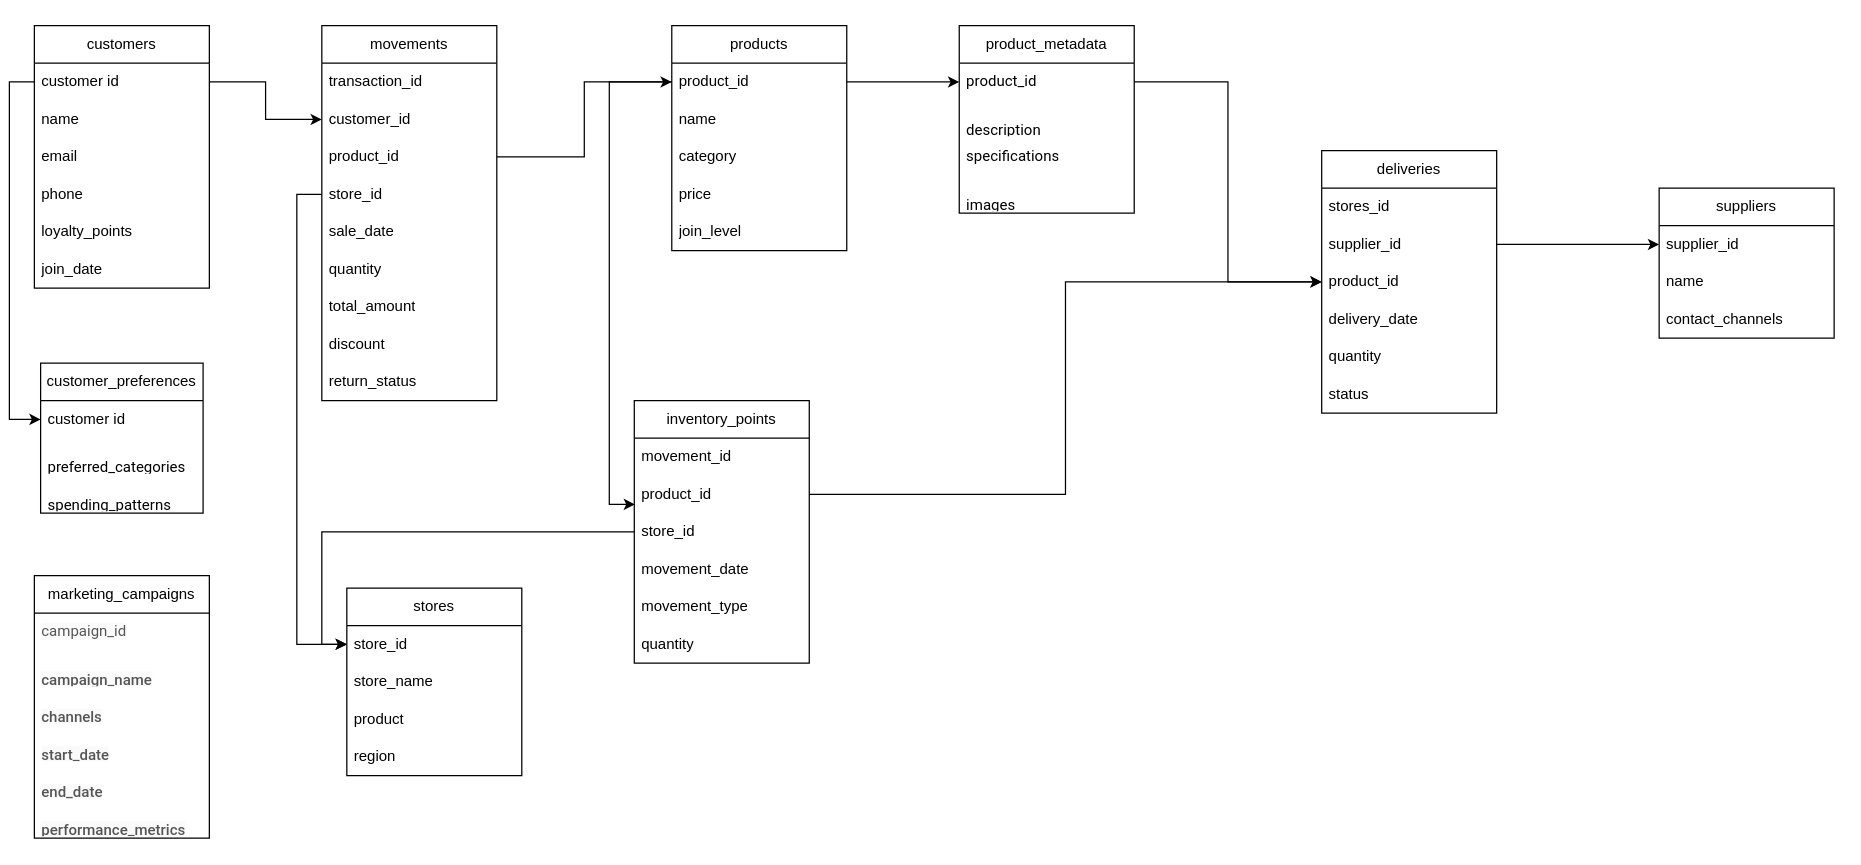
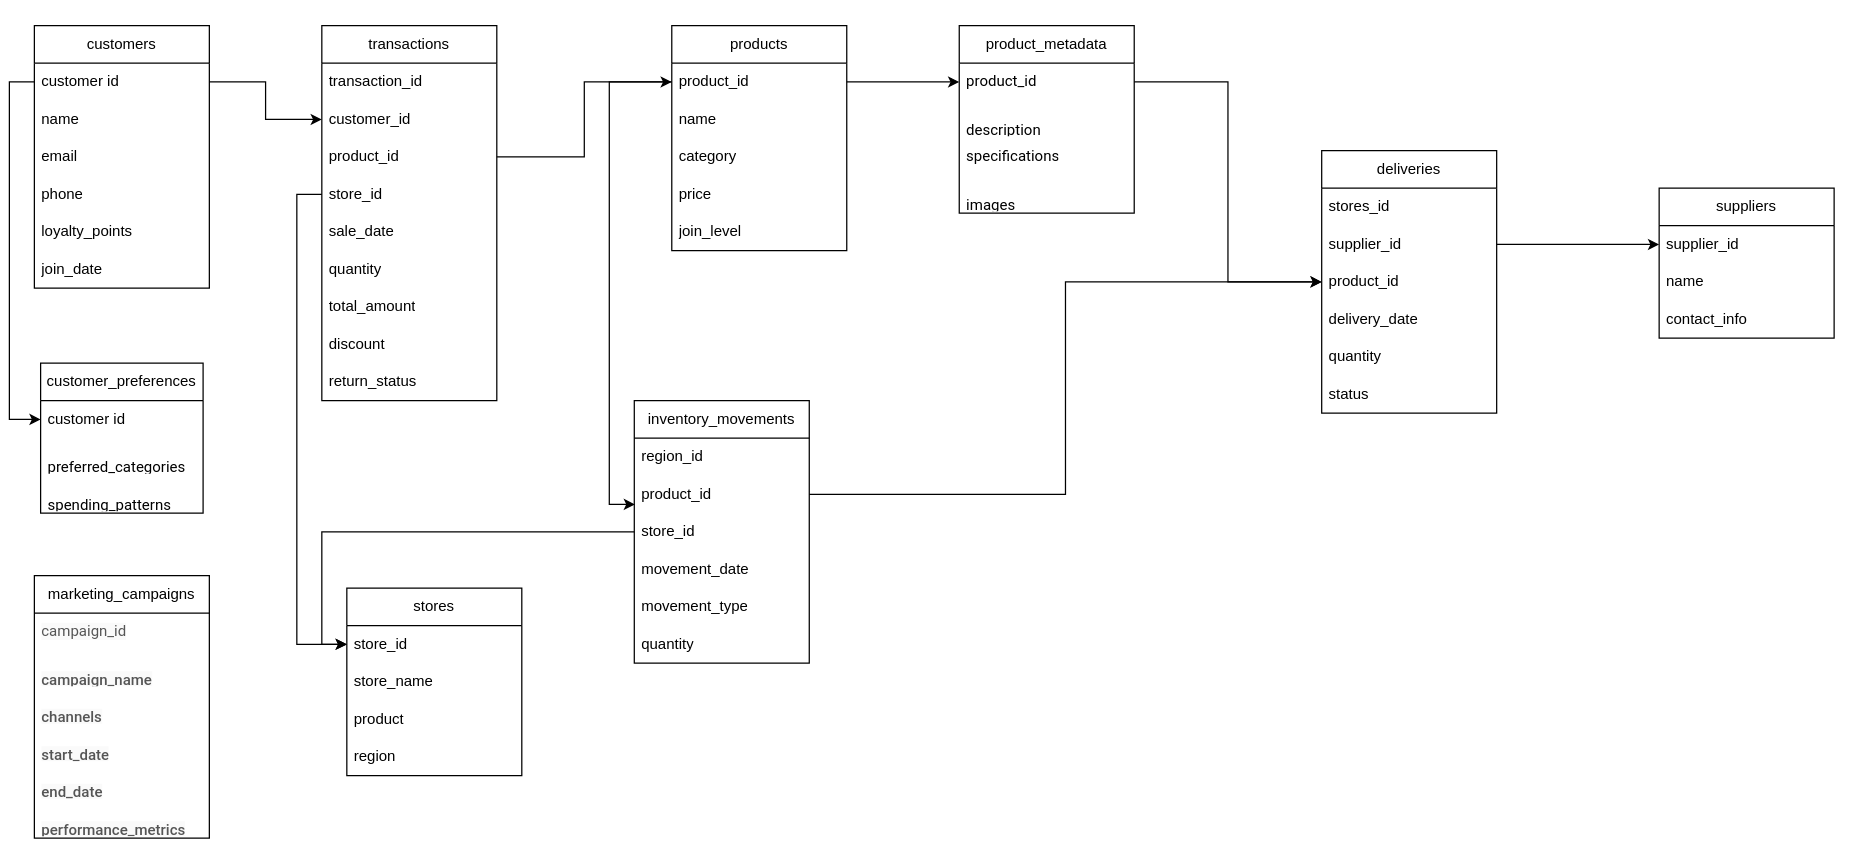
node "movements": label "movements" -> "transactions"
node "contact_channels": label "contact_channels" -> "contact_info"
node "inventory_points": label "inventory_points" -> "inventory_movements"
node "movement_id": label "movement_id" -> "region_id"
